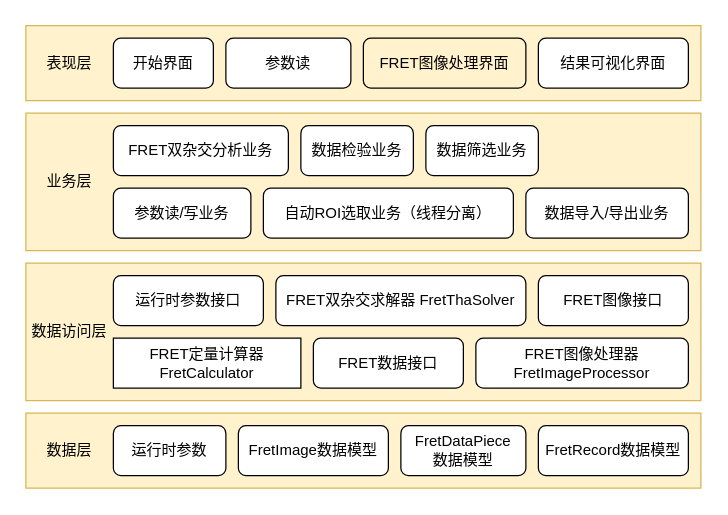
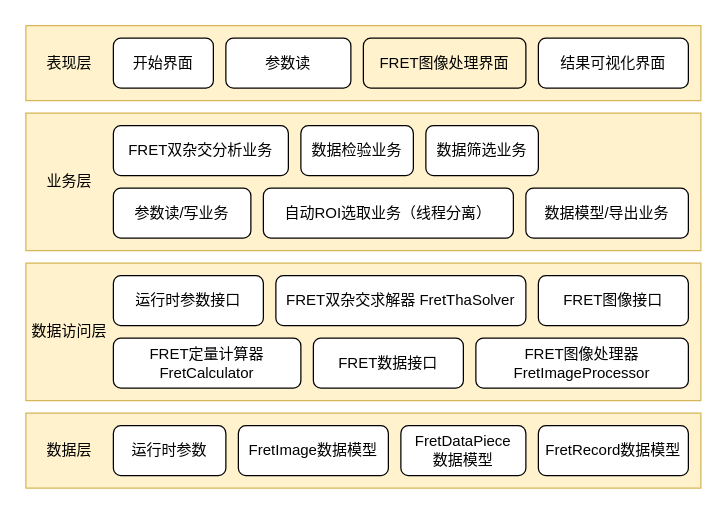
node "数据导入/导出业务": label "数据导入/导出业务" -> "数据模型/导出业务"
node "FRET定量计算器 FretCalculator": shape rectangle -> rounded rectangle
